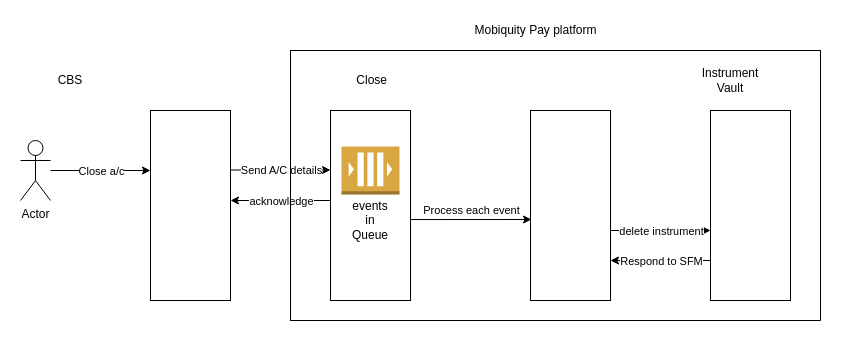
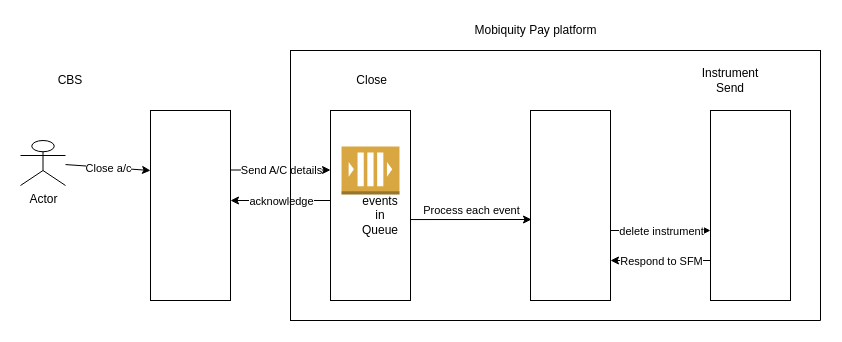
node "Instrument Vault": label "Instrument Vault" -> "Instrument Send"
node "Actor": size 30x60 -> 45x45
node "events in Queue": moved (371, 221) -> (381, 216)
